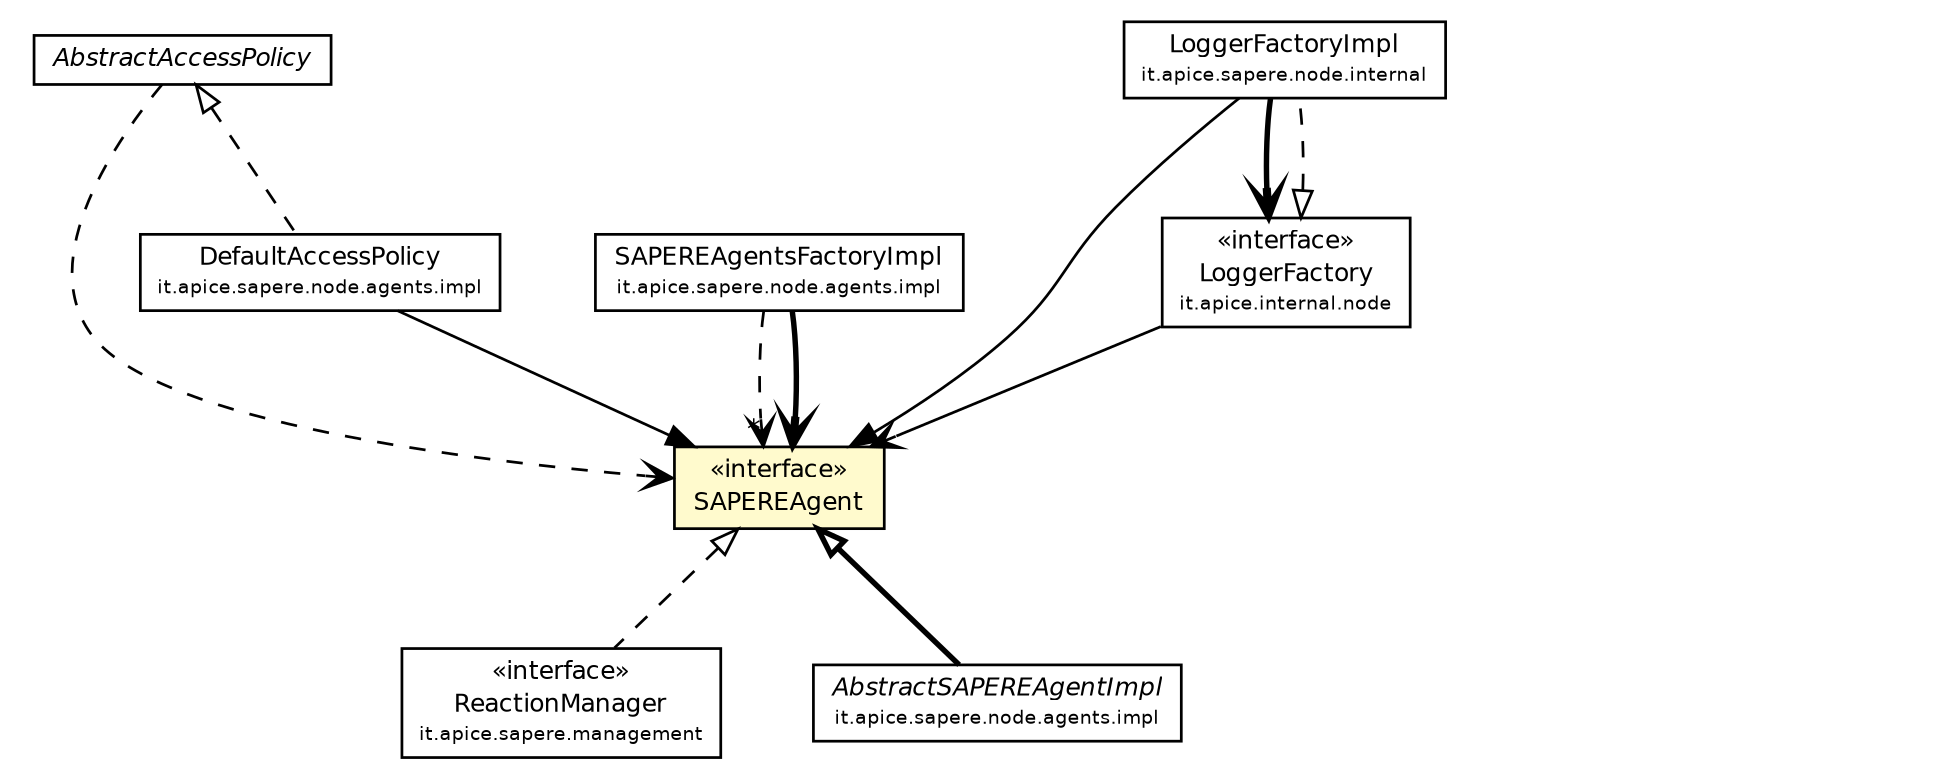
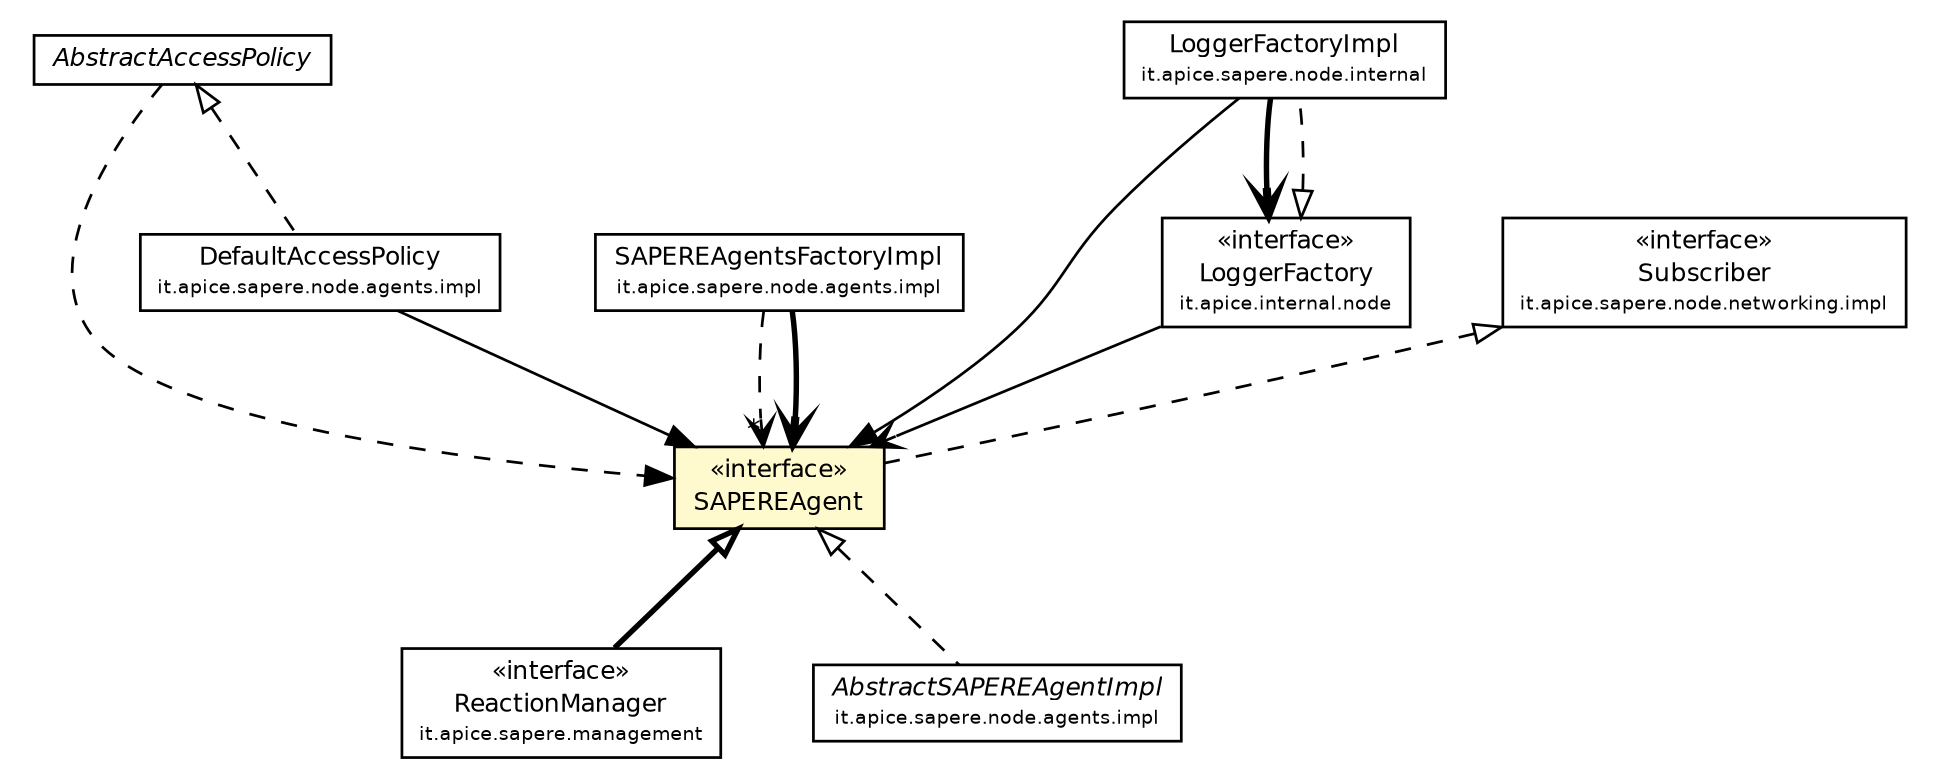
node "Subscriber": added
edge "AbstractAccessPolicy" -> "SAPEREAgent": arrowhead open -> normal
edge "ReactionManager" -> "SAPEREAgent": style dashed -> bold
edge "AbstractSAPEREAgentImpl" -> "SAPEREAgent": style bold -> dashed
